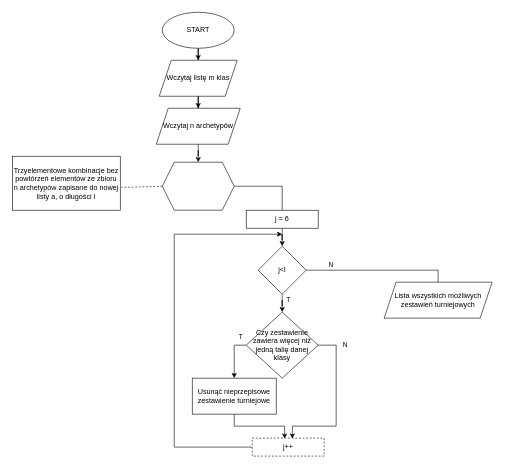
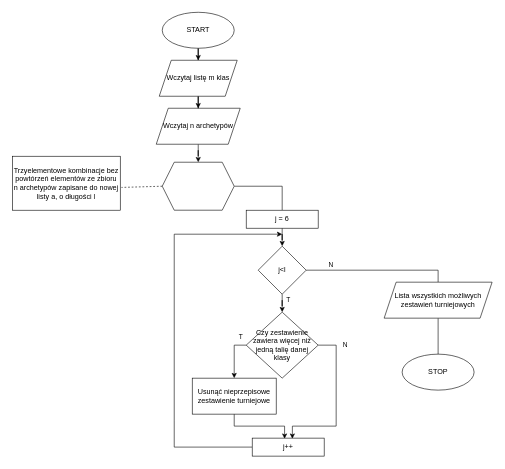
edge "Lista wszystkich możliwych zestawień turniejowych" -- "STOP": added
node "STOP": added
node "j++": style dashed -> solid
